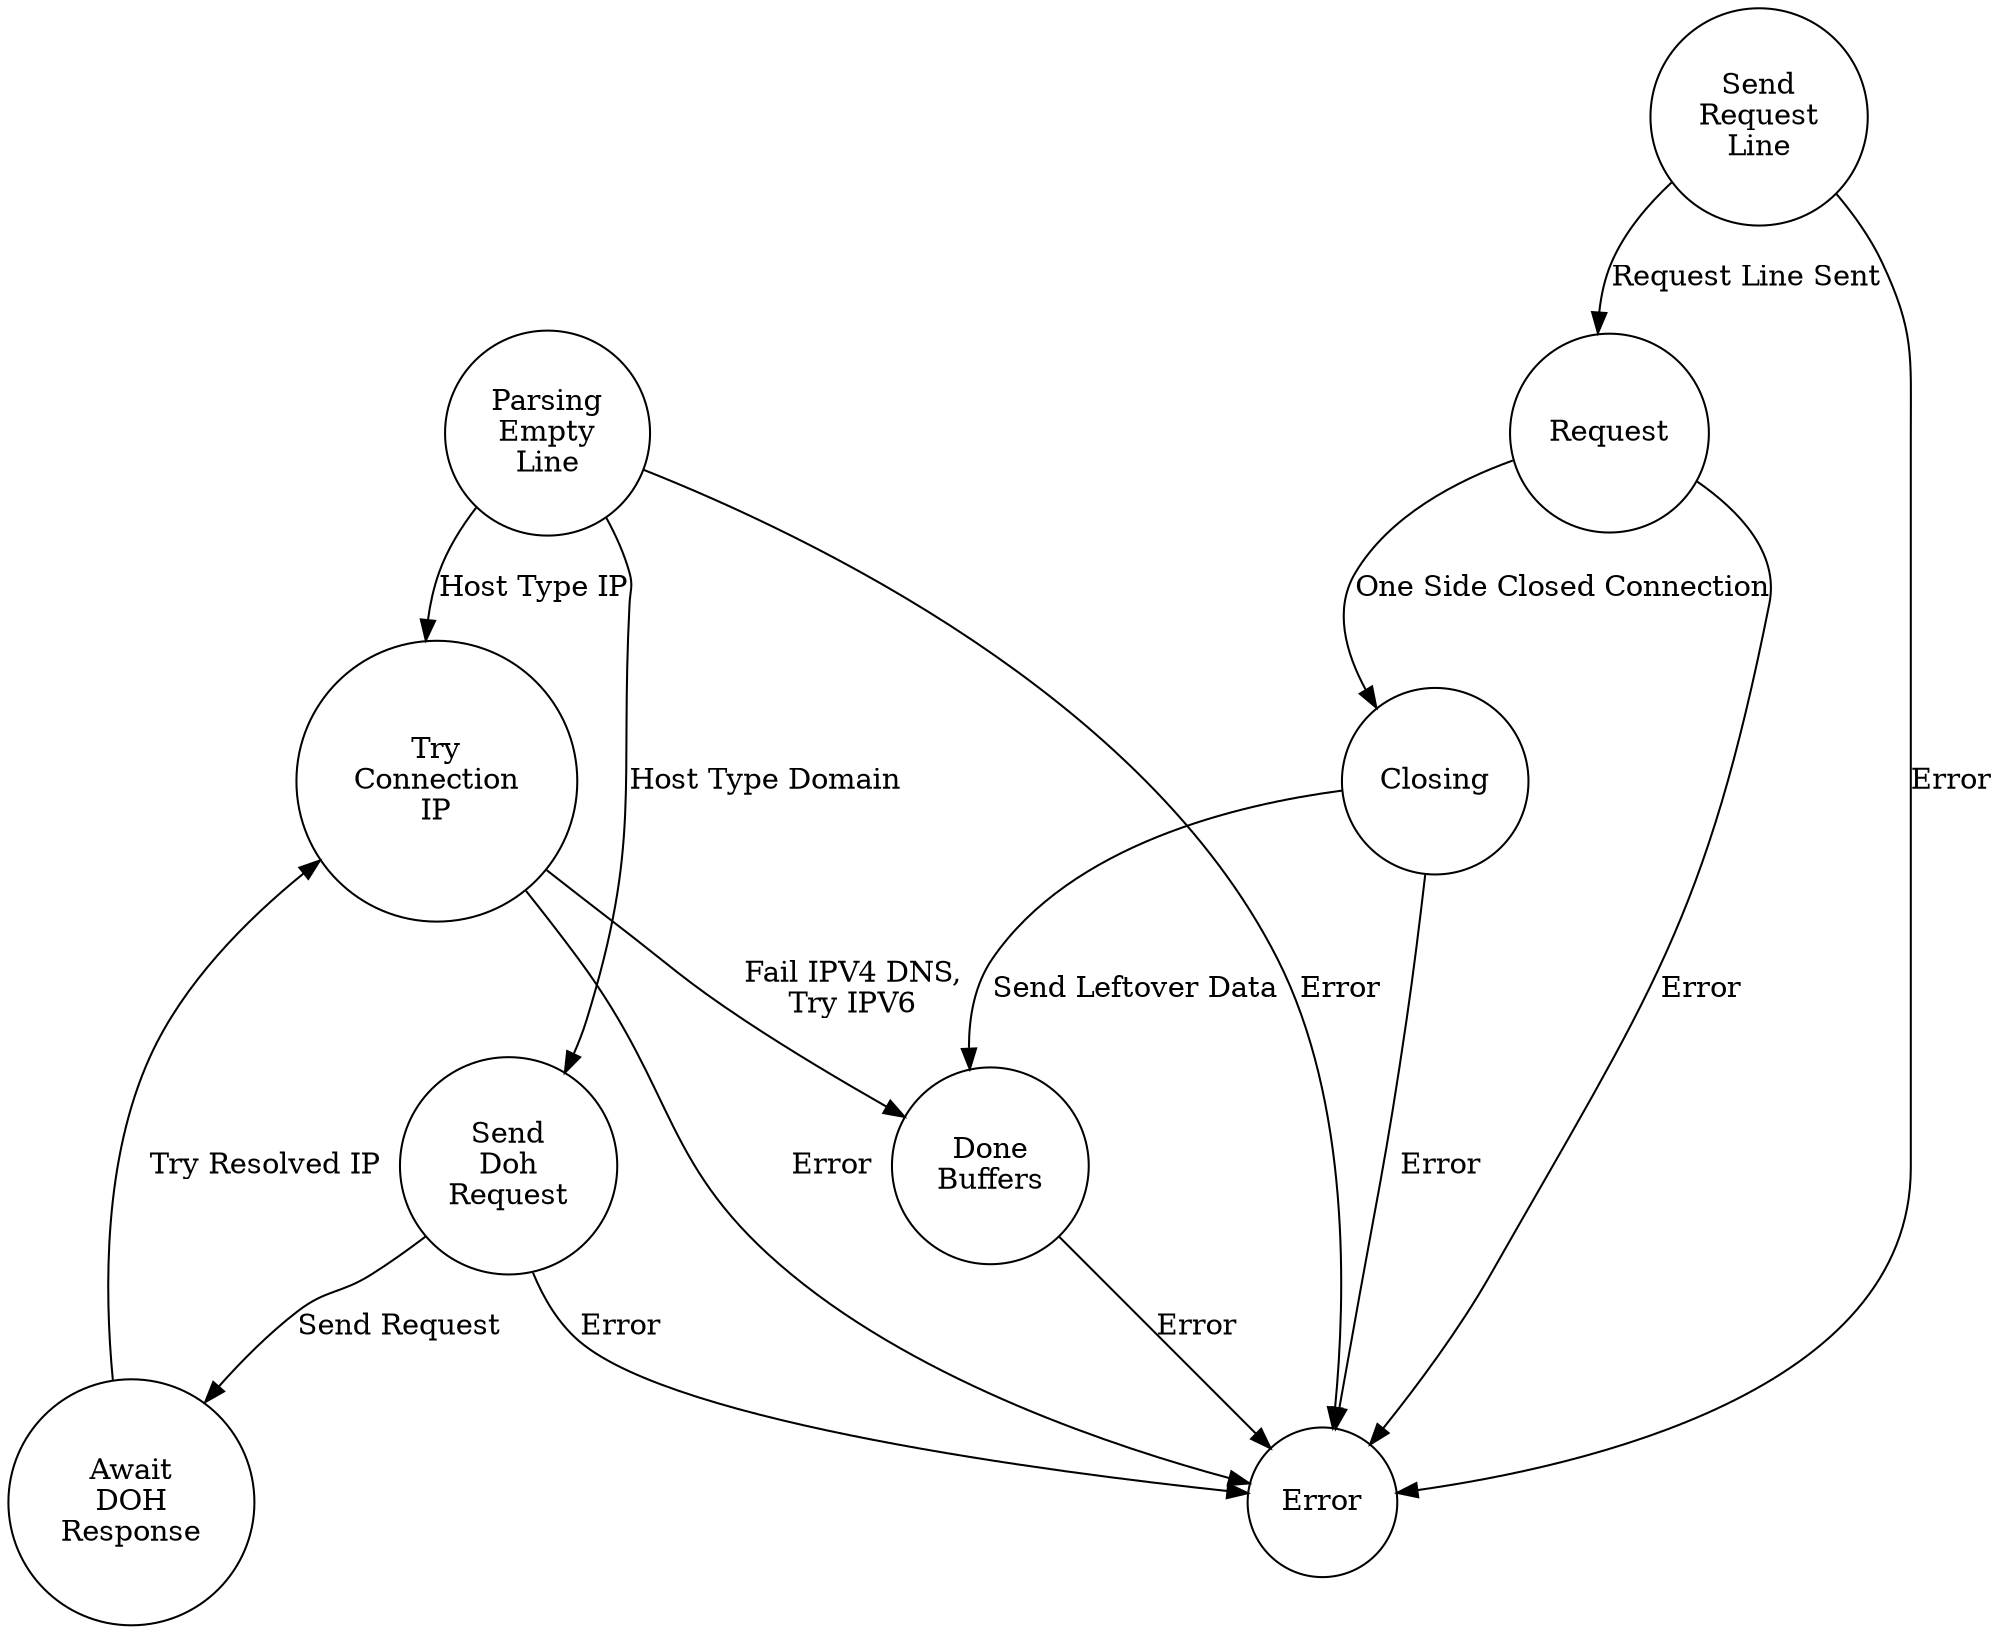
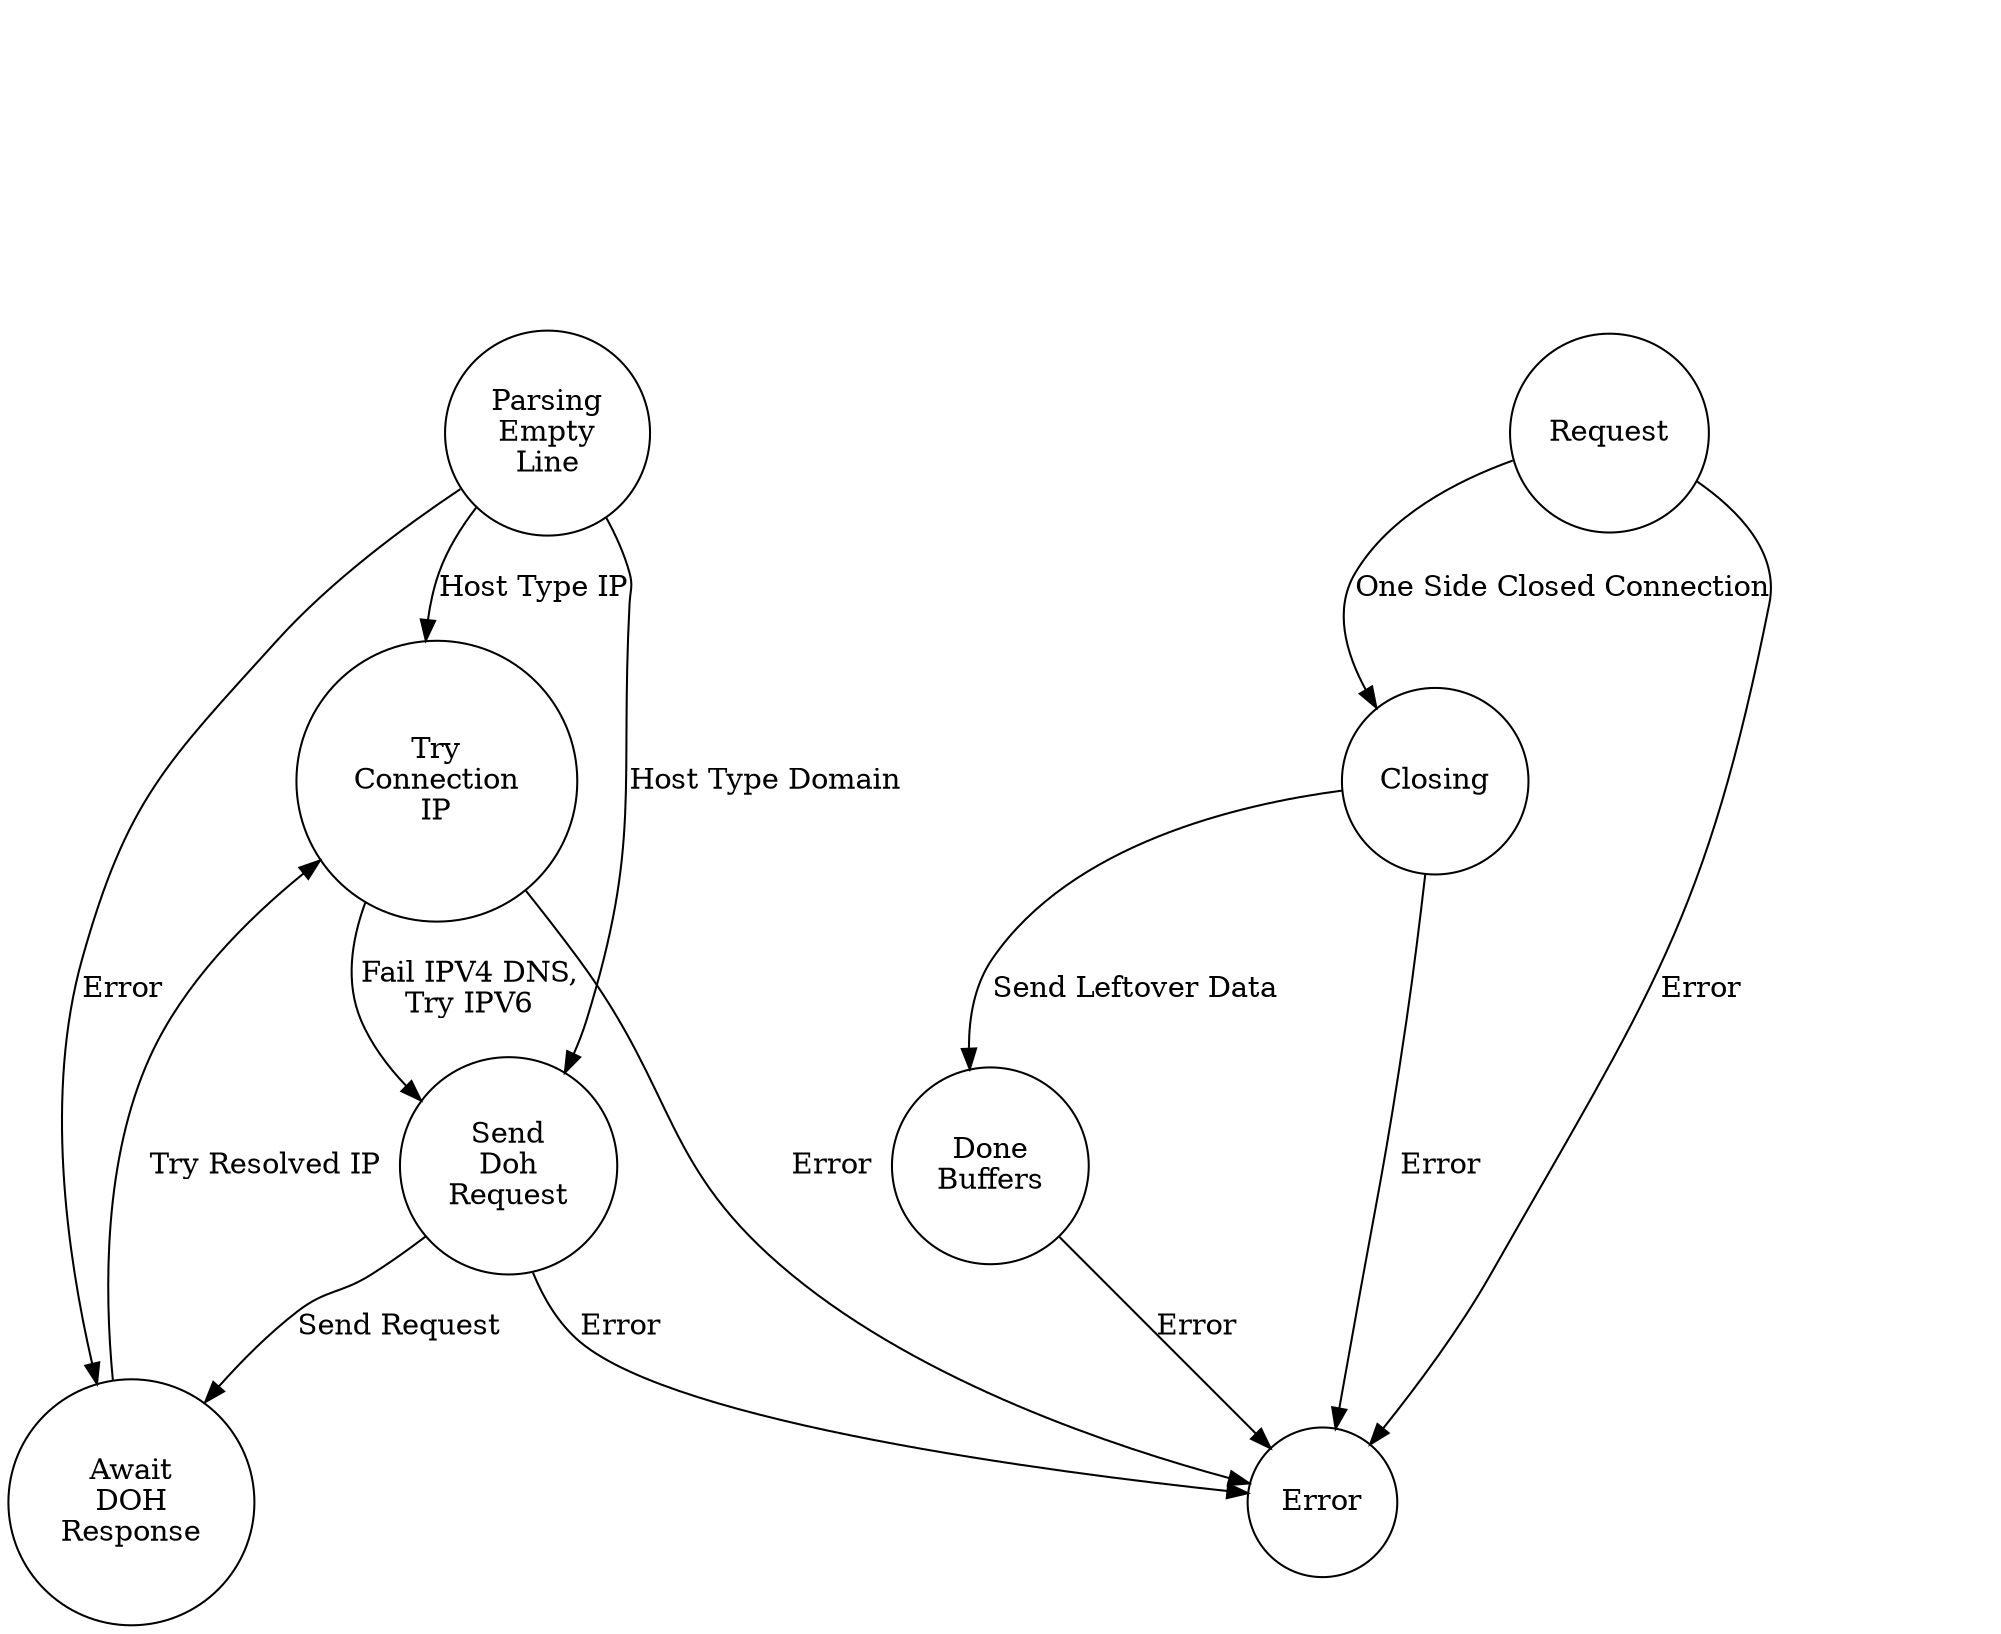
node "Send Request Line": removed
edge "Parsing Empty Line" -> "Error": now "Parsing Empty Line" -> "Await DOH Response"
edge "Try Connection IP" -> "Done Buffers": now "Try Connection IP" -> "Send Doh Request"
